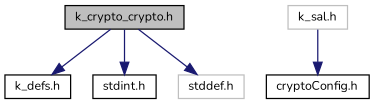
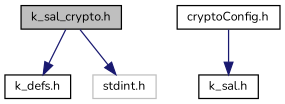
node "k_crypto_crypto.h": label "k_crypto_crypto.h" -> "k_sal_crypto.h"
node "k_sal.h": color grey75 -> black
edge "k_sal.h" -> "cryptoConfig.h": reversed
node "stdint.h": color black -> grey75
node "stddef.h": removed
